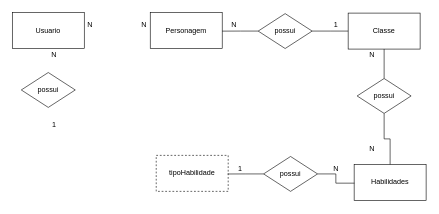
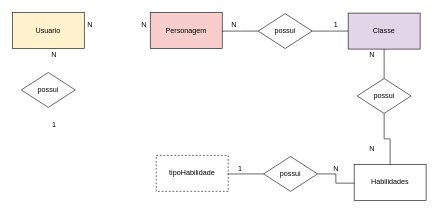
node "Usuario": fillcolor #ffffff -> #fff2cc
node "Personagem": fillcolor #ffffff -> #f8cecc
node "Classe": fillcolor #ffffff -> #e1d5e7
